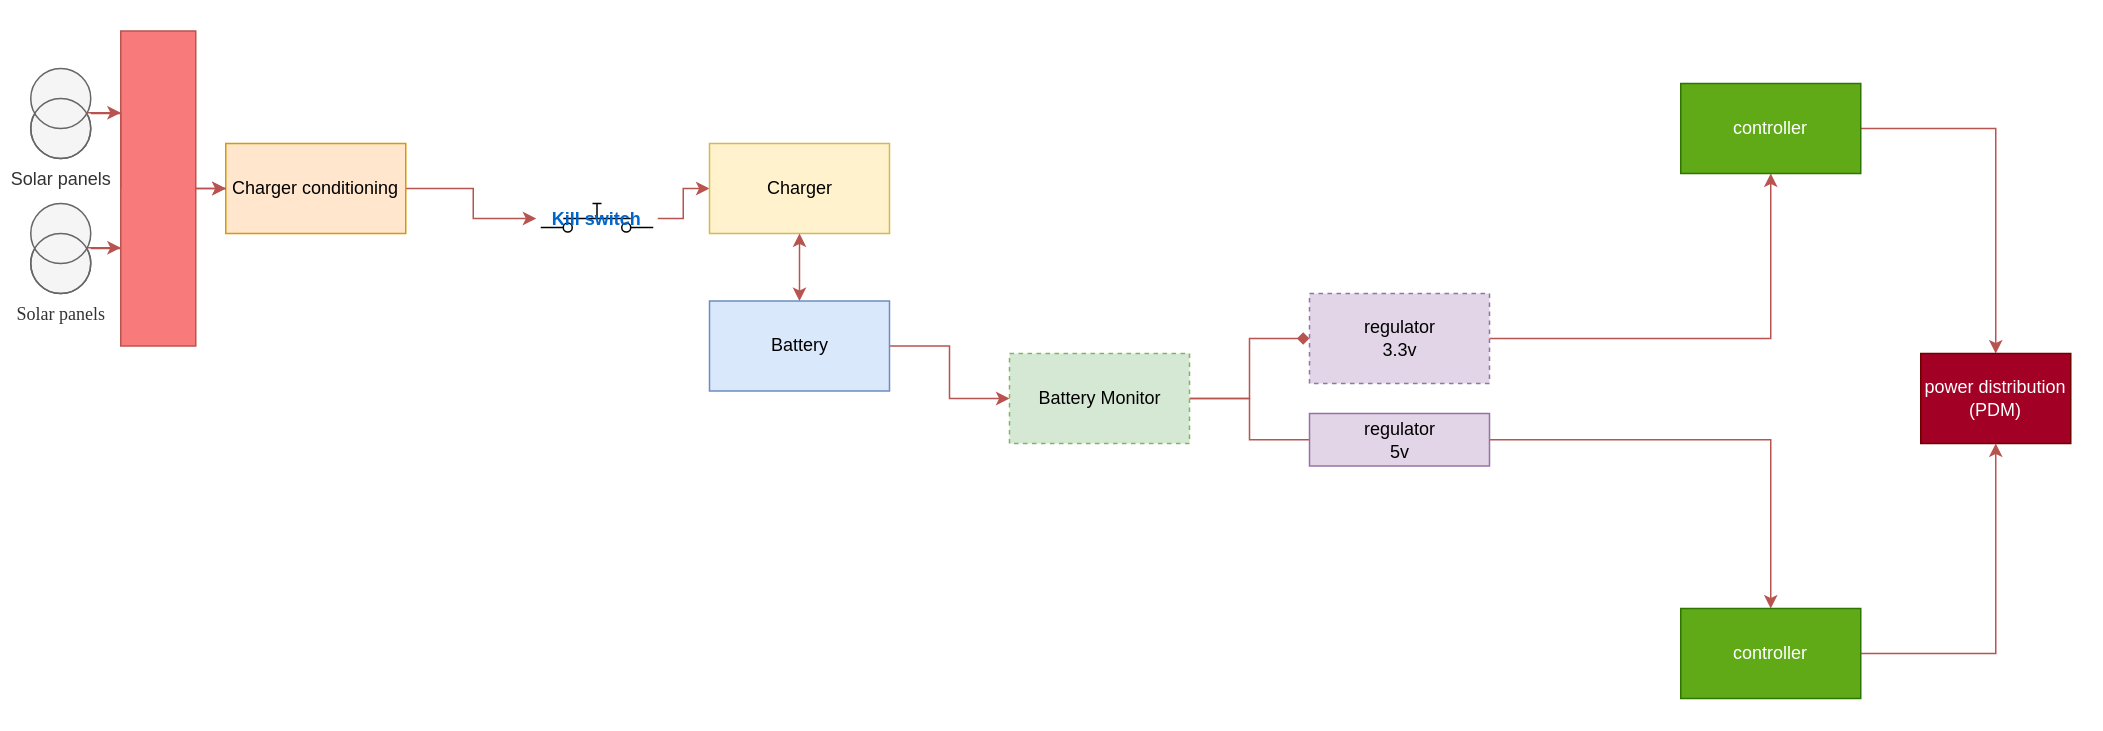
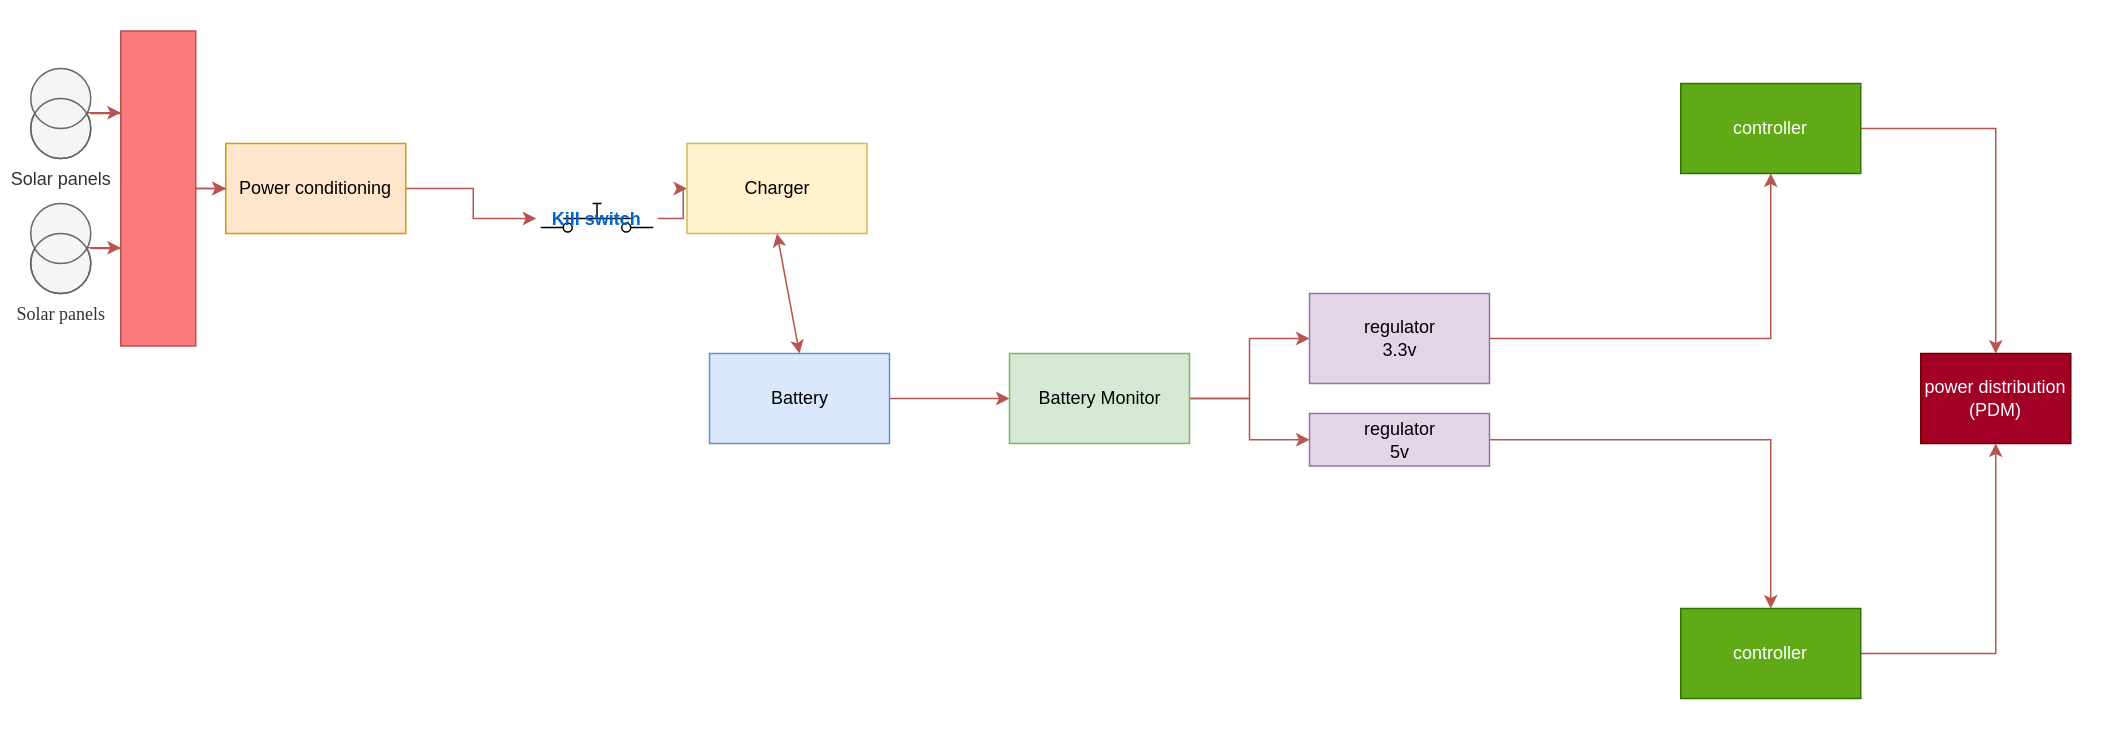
node "Charger conditioning": label "Charger conditioning" -> "Power conditioning"
node "Charger": moved (800, 188) -> (777, 188)
edge "Battery Monitor" -> "regulator 3.3v": arrowhead diamond -> classic
node "regulator 3.3v": style dashed -> solid
node "Battery": moved (800, 346) -> (800, 398)
node "Battery Monitor": style dashed -> solid
edge "Battery Monitor" -- "regulator 5v": arrowhead none -> classic
